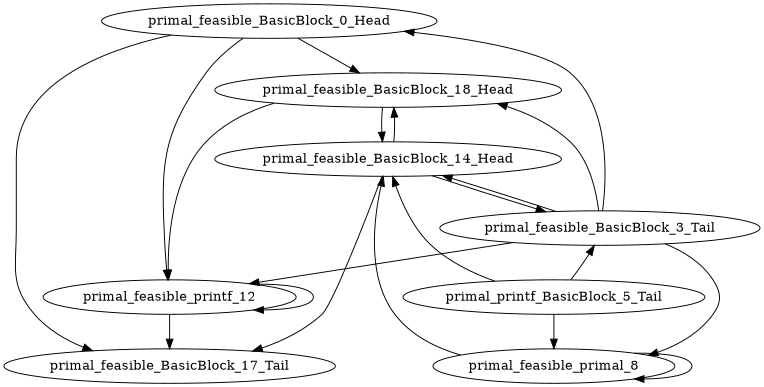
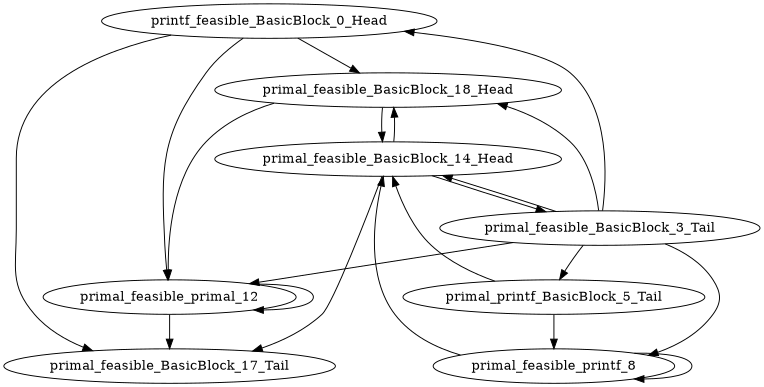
node "primal_feasible_BasicBlock_0_Head": label "primal_feasible_BasicBlock_0_Head" -> "printf_feasible_BasicBlock_0_Head"
edge "primal_printf_BasicBlock_5_Tail" -> "primal_feasible_BasicBlock_3_Tail": reversed
node "primal_feasible_printf_12": label "primal_feasible_printf_12" -> "primal_feasible_primal_12"
node "primal_feasible_primal_8": label "primal_feasible_primal_8" -> "primal_feasible_printf_8"
